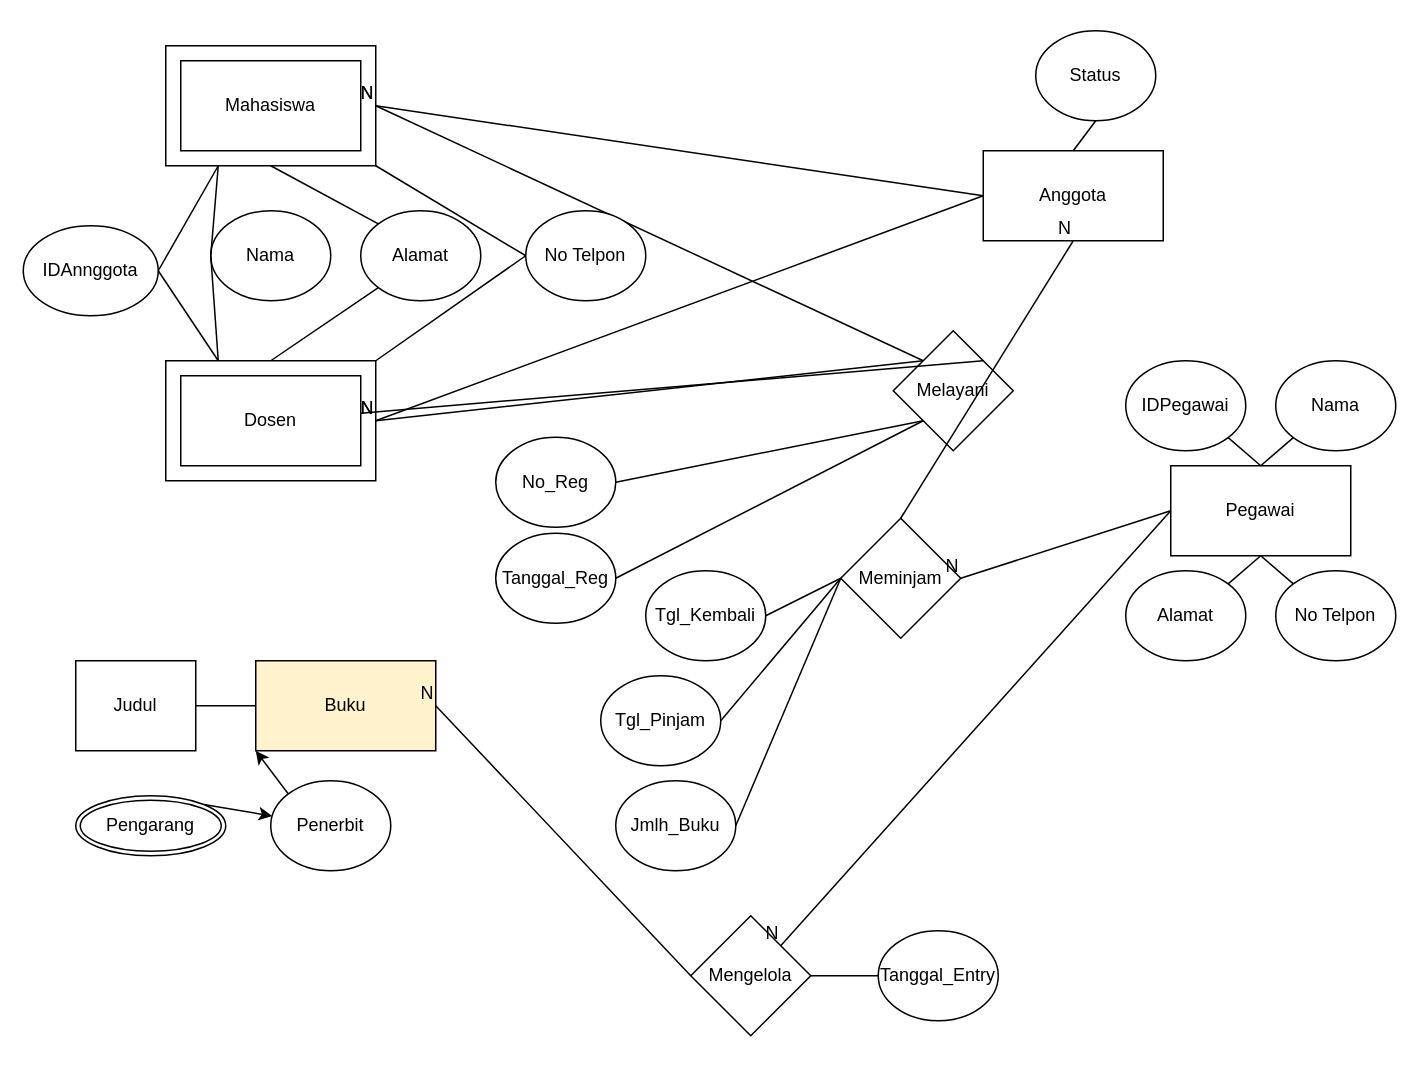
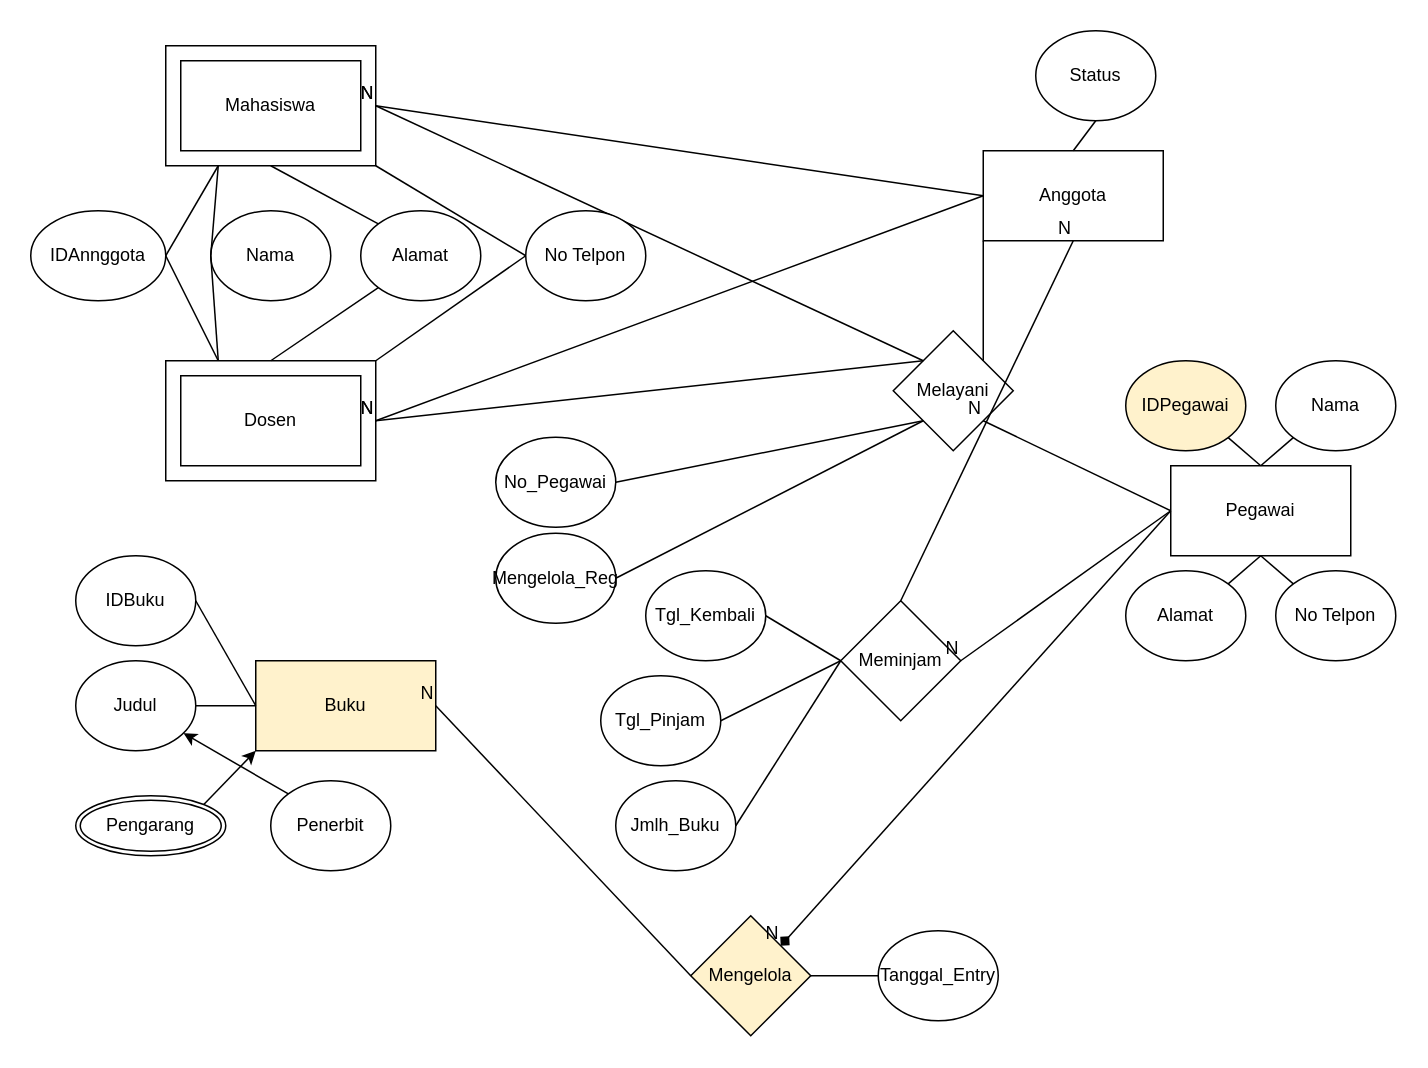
node "IDAnnggota": moved (91, 271) -> (98, 256)
edge "Melayani" -- "Dosen": now "Melayani" -- "Anggota"
node "IDPegawai": fillcolor #ffffff -> #fff2cc
edge "Melayani" -- "Pegawai": added, label "N"
node "No_Reg": label "No_Reg" -> "No_Pegawai"
node "Tanggal_Reg": label "Tanggal_Reg" -> "Mengelola_Reg"
node "Meminjam": moved (901, 578) -> (901, 661)
node "IDBuku": added
edge "IDBuku" -- "Buku": added
node "Judul": shape rectangle -> ellipse
edge "Penerbit" -> "Buku": now "Penerbit" -> "Judul"
edge "Pengarang" -> "Penerbit": now "Pengarang" -> "Buku"
edge "Pegawai" -- "Mengelola": arrowhead none -> diamond
node "Mengelola": fillcolor #ffffff -> #fff2cc
